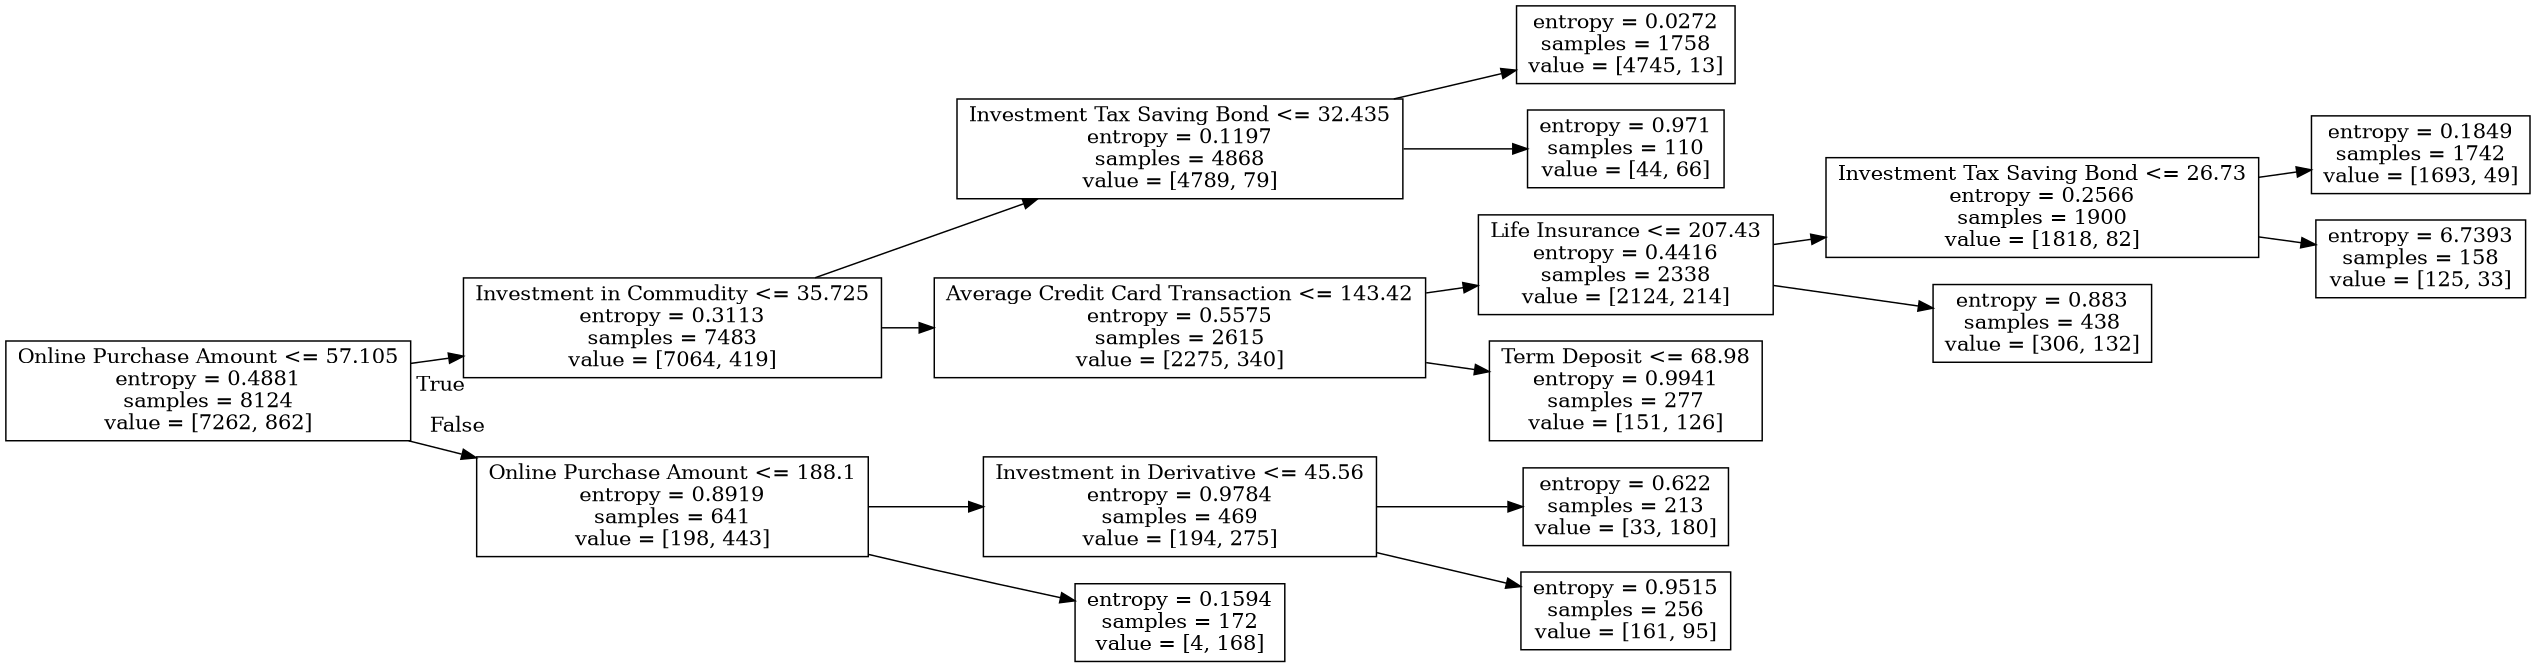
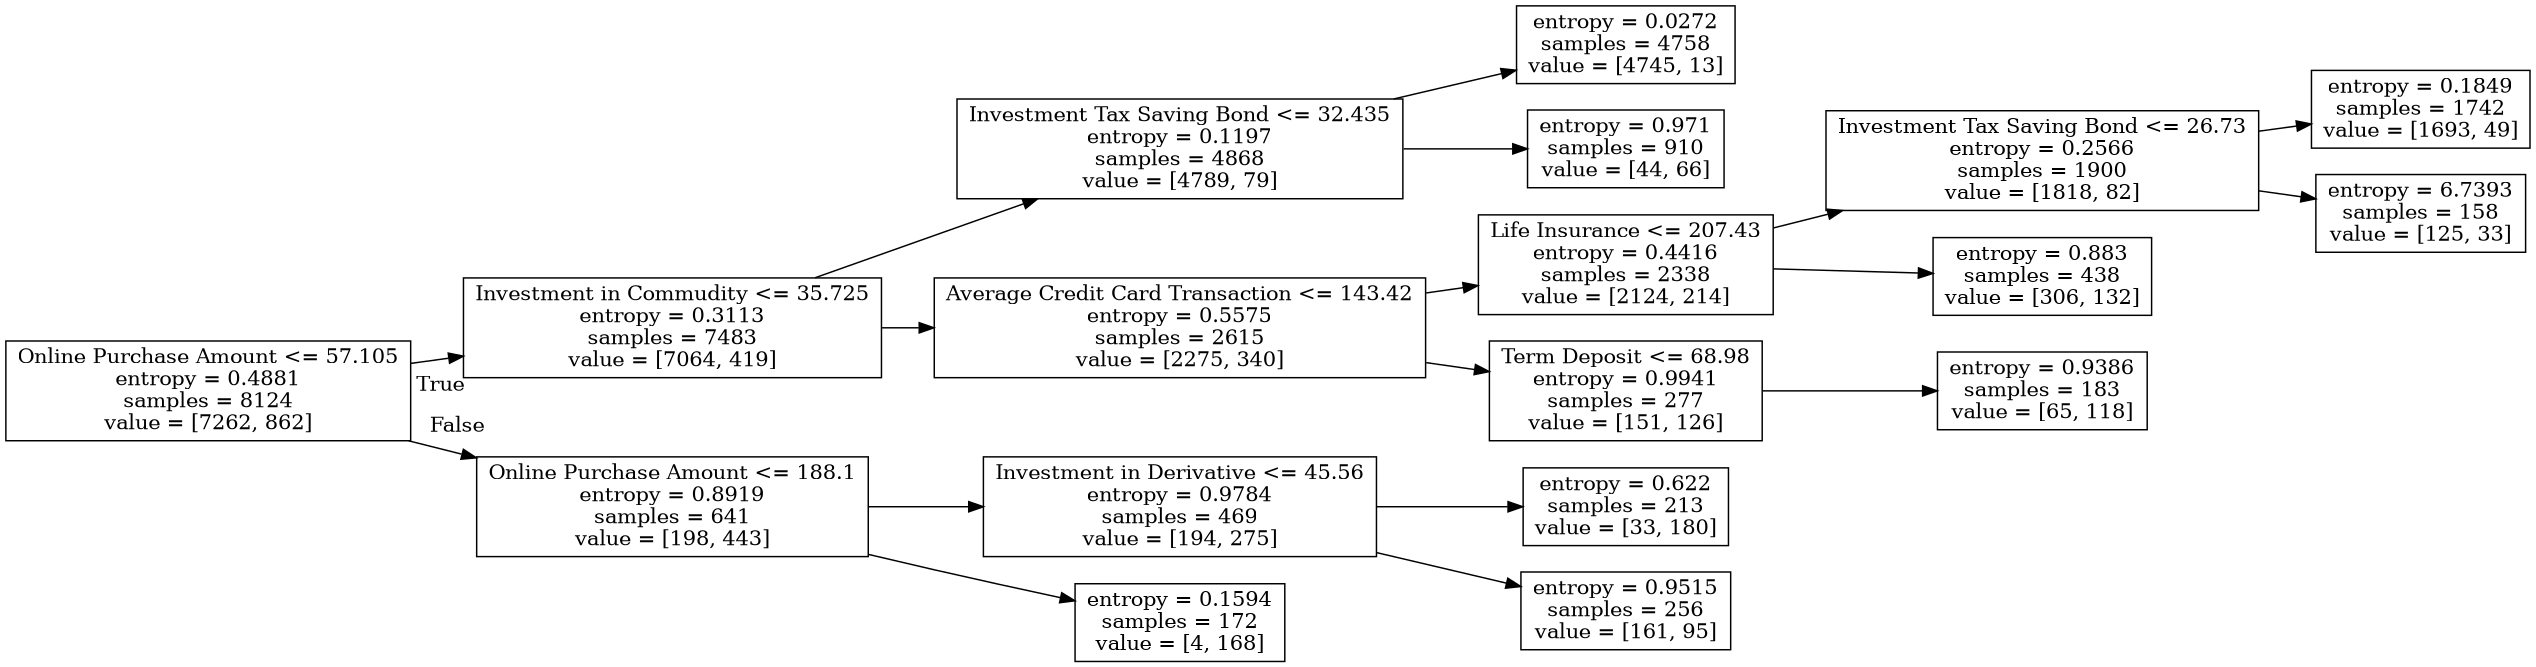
node "entropy = 0.0272 samples = 1758 value = [4745, 13]": label "entropy = 0.0272 samples = 1758 value = [4745, 13]" -> "entropy = 0.0272 samples = 4758 value = [4745, 13]"
node "entropy = 0.971 samples = 110 value = [44, 66]": label "entropy = 0.971 samples = 110 value = [44, 66]" -> "entropy = 0.971 samples = 910 value = [44, 66]"
node "entropy = 0.9386 samples = 183 value = [65, 118]": added
